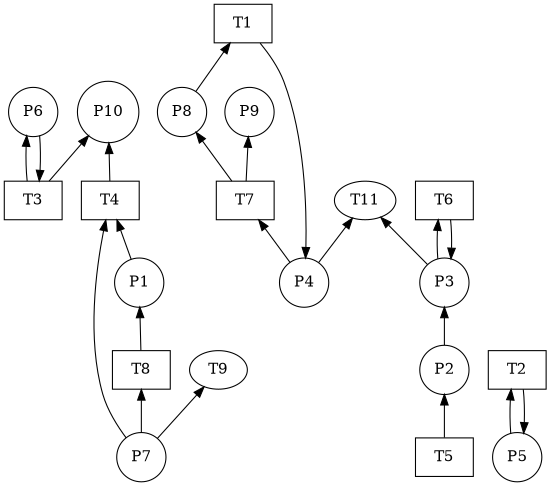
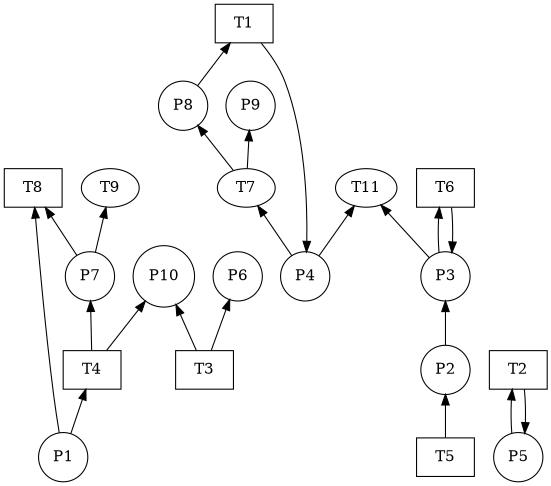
edge "P6" -> "T3": removed
node "T7": shape box -> ellipse
edge "T8" -> "P1": reversed
edge "P7" -> "T4": reversed
